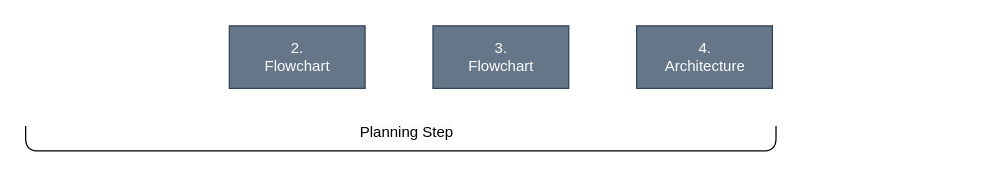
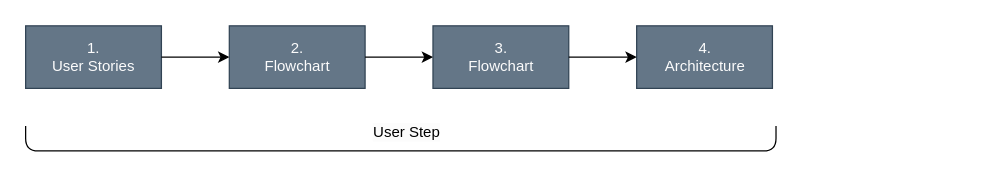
node "1. User Stories": added
edge "1. User Stories" -> "2. Flowchart": added
edge "2. Flowchart" -> "3. Flowchart": added
edge "3. Flowchart" -> "4. Architecture": added
node "Planning Step": label "Planning Step" -> "User Step"
